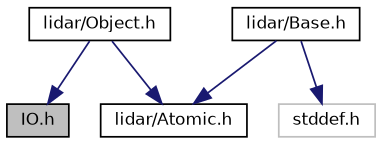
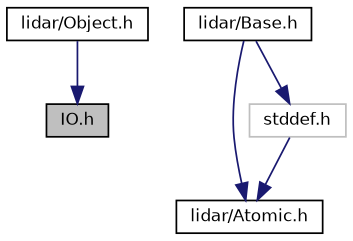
edge "lidar/Object.h" -> "lidar/Atomic.h": now "stddef.h" -> "lidar/Atomic.h"
